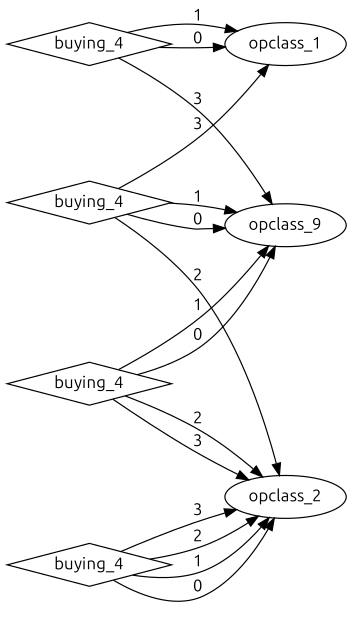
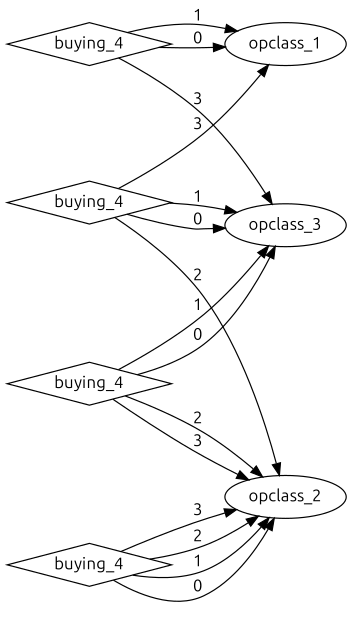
node "opclass_9": label "opclass_9" -> "opclass_3"
